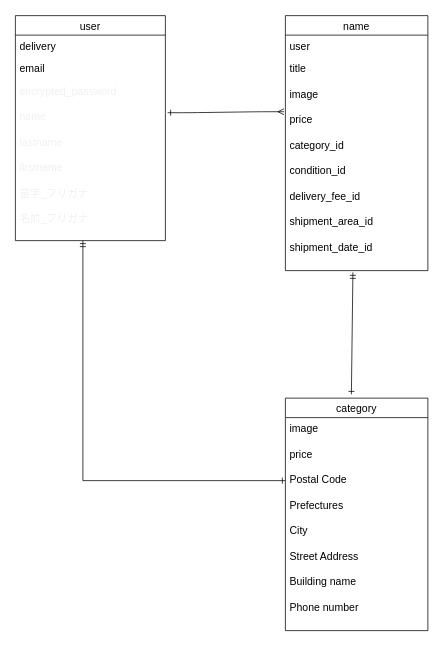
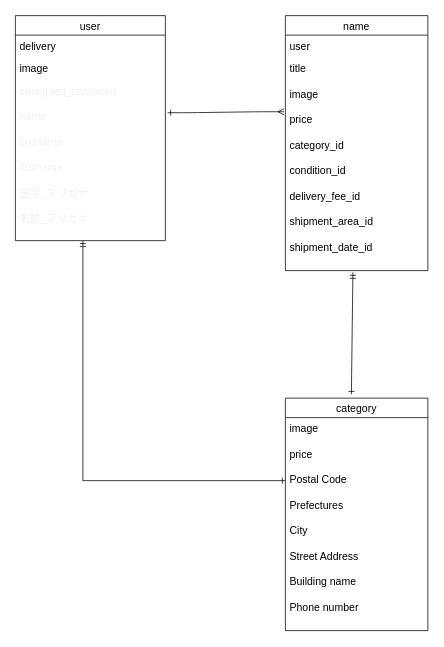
node "email": label "email" -> "image"
